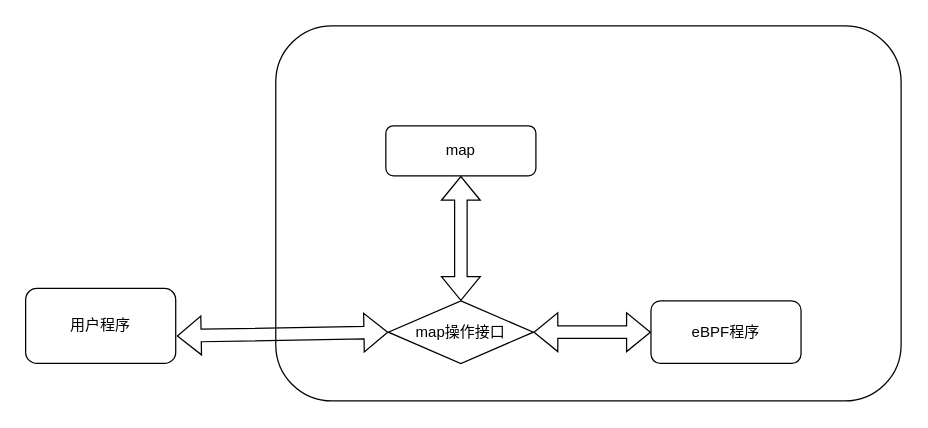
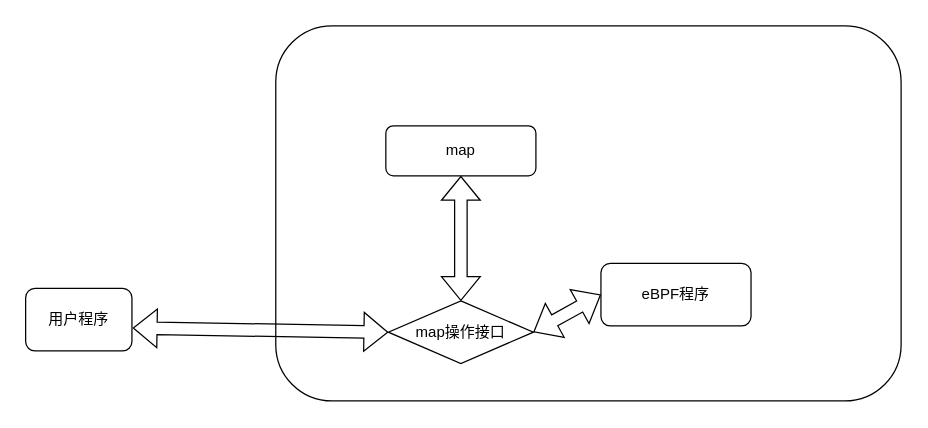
node "用户程序": size 150x75 -> 106x63
node "eBPF程序": moved (726, 332) -> (676, 294)
